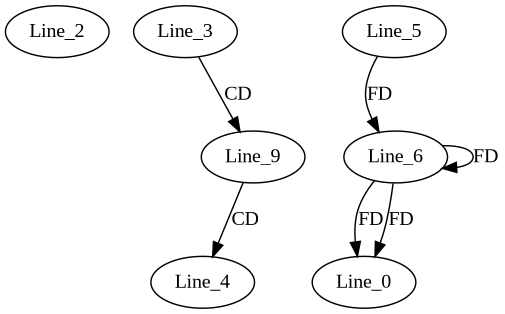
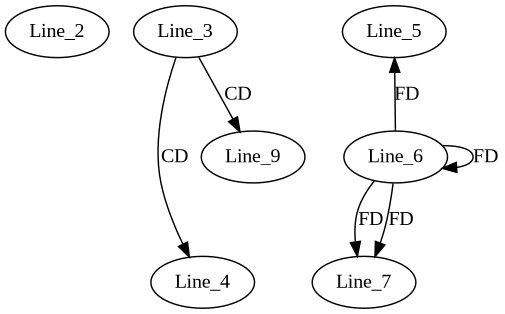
edge "Line_5" -> "Line_6": reversed
edge "Line_9" -> "Line_4": now "Line_3" -> "Line_4"
node "Line_0": label "Line_0" -> "Line_7"
